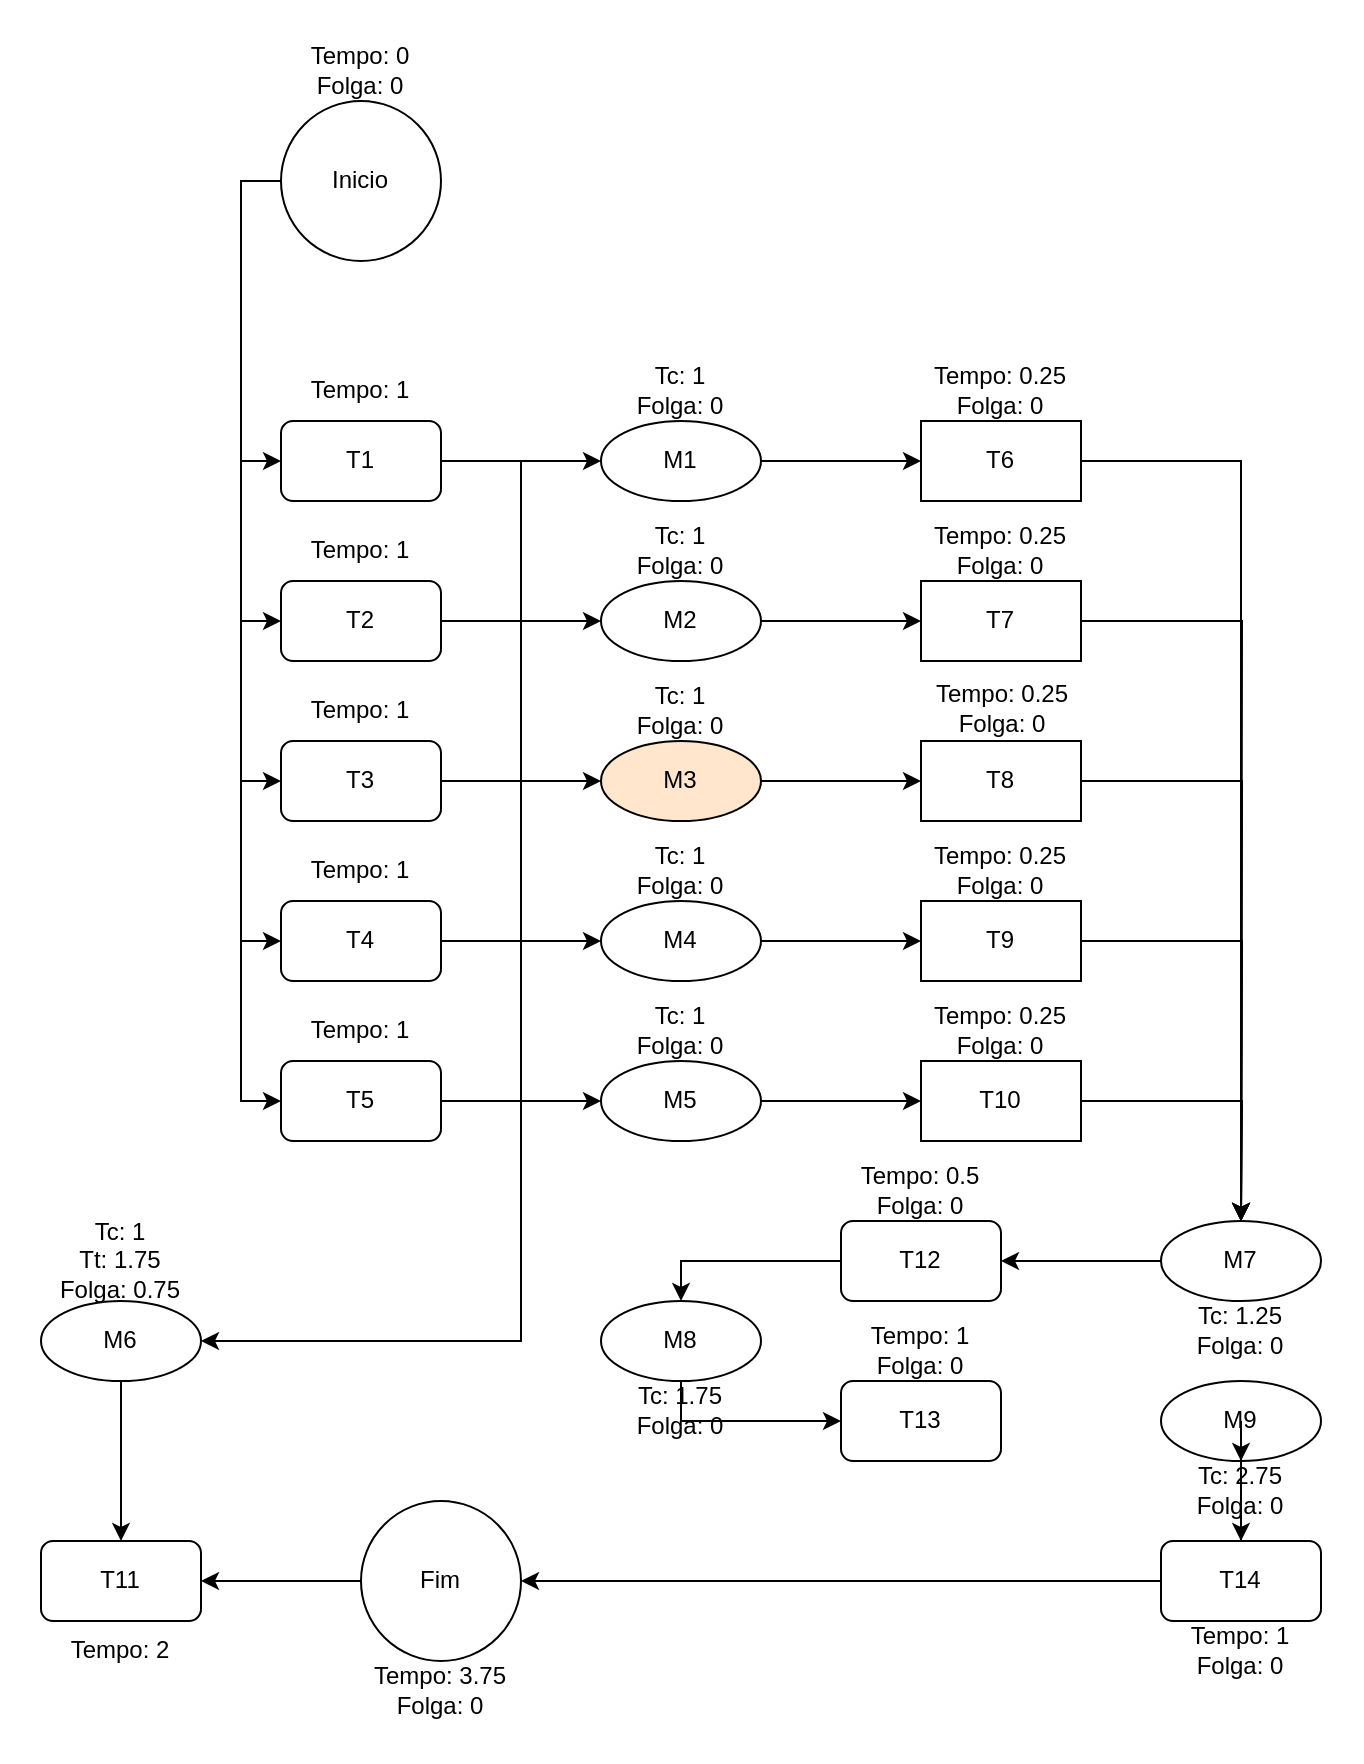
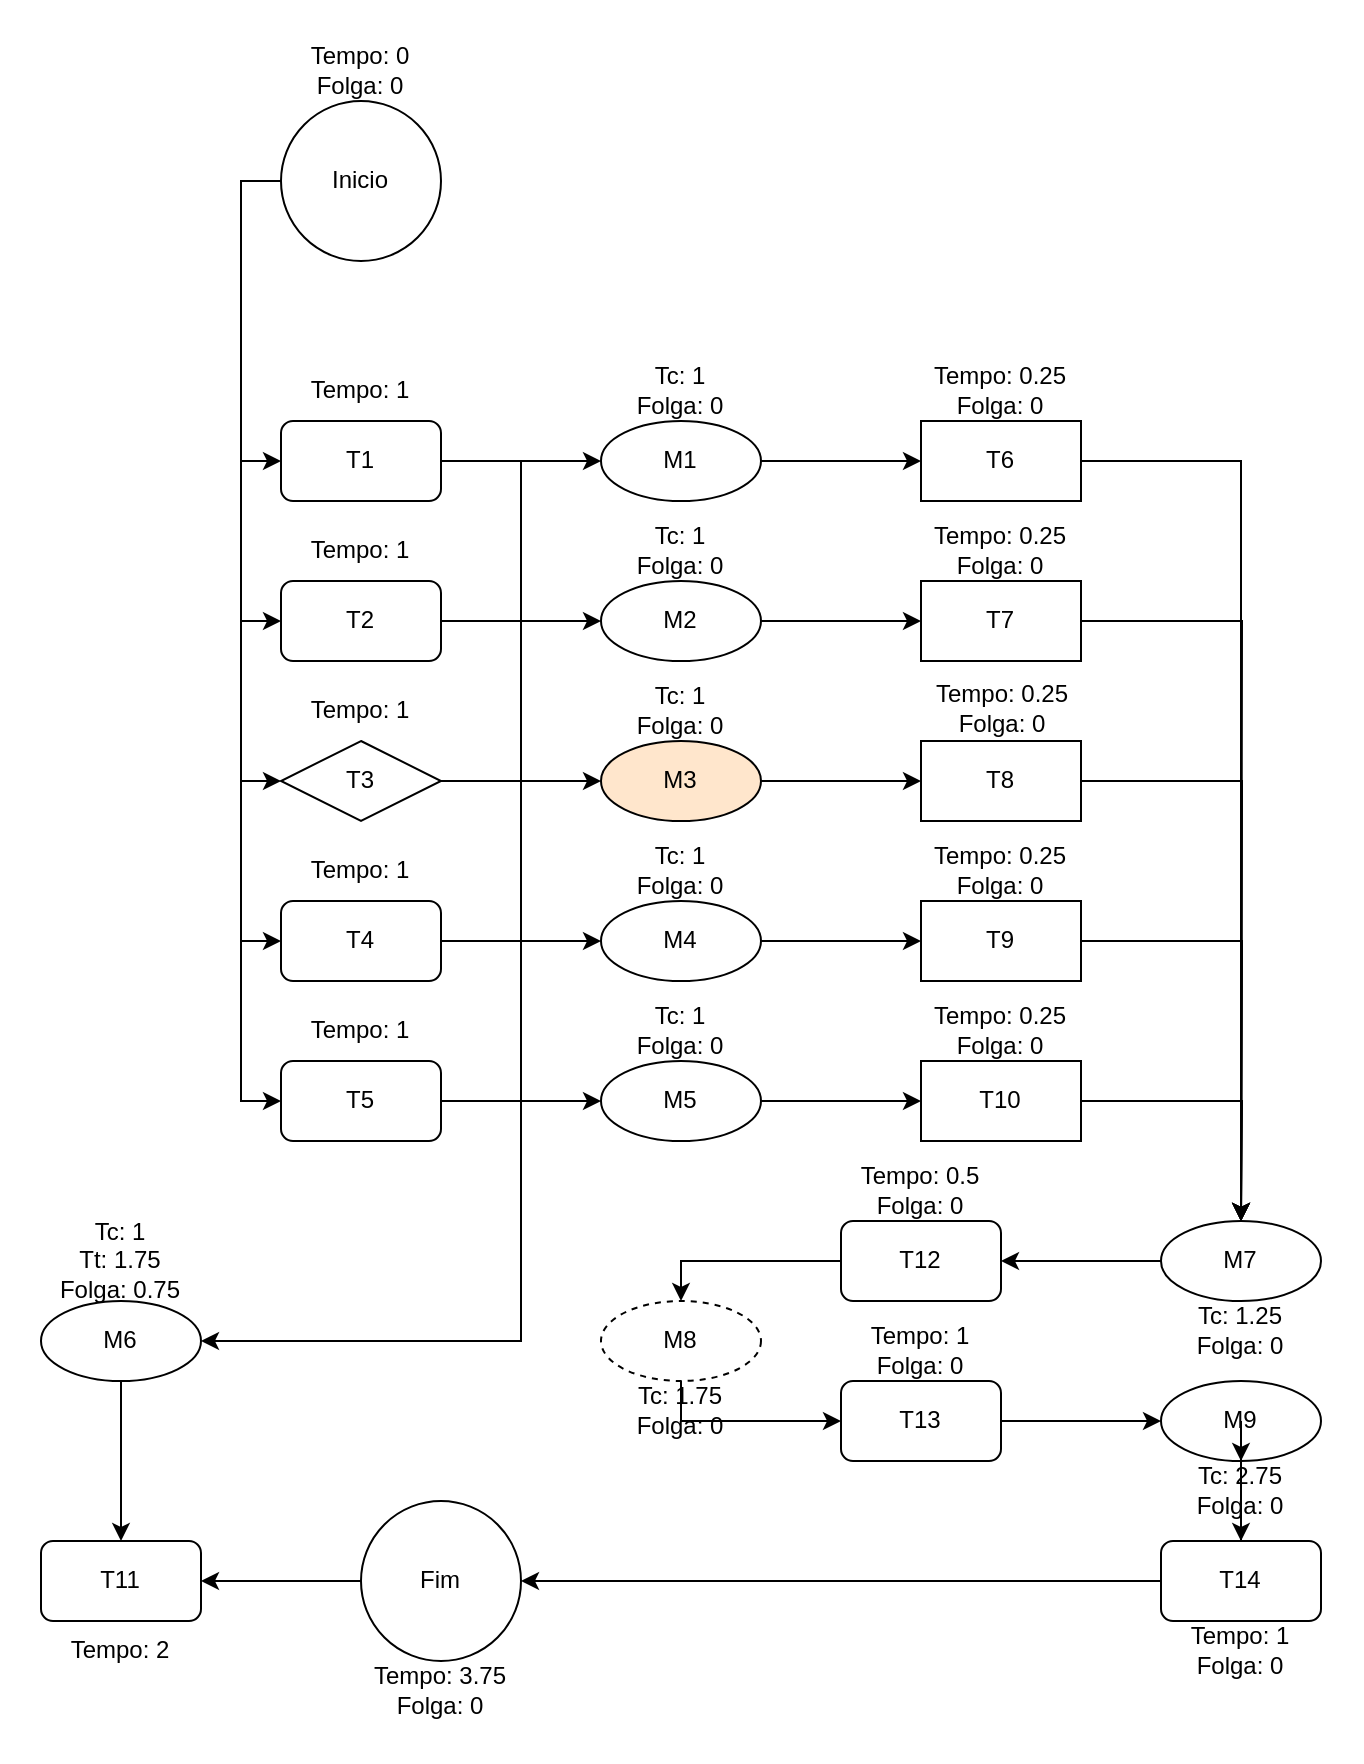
node "T3": shape rounded rectangle -> diamond
node "M8": style solid -> dashed
edge "T13" -> "M9": added
